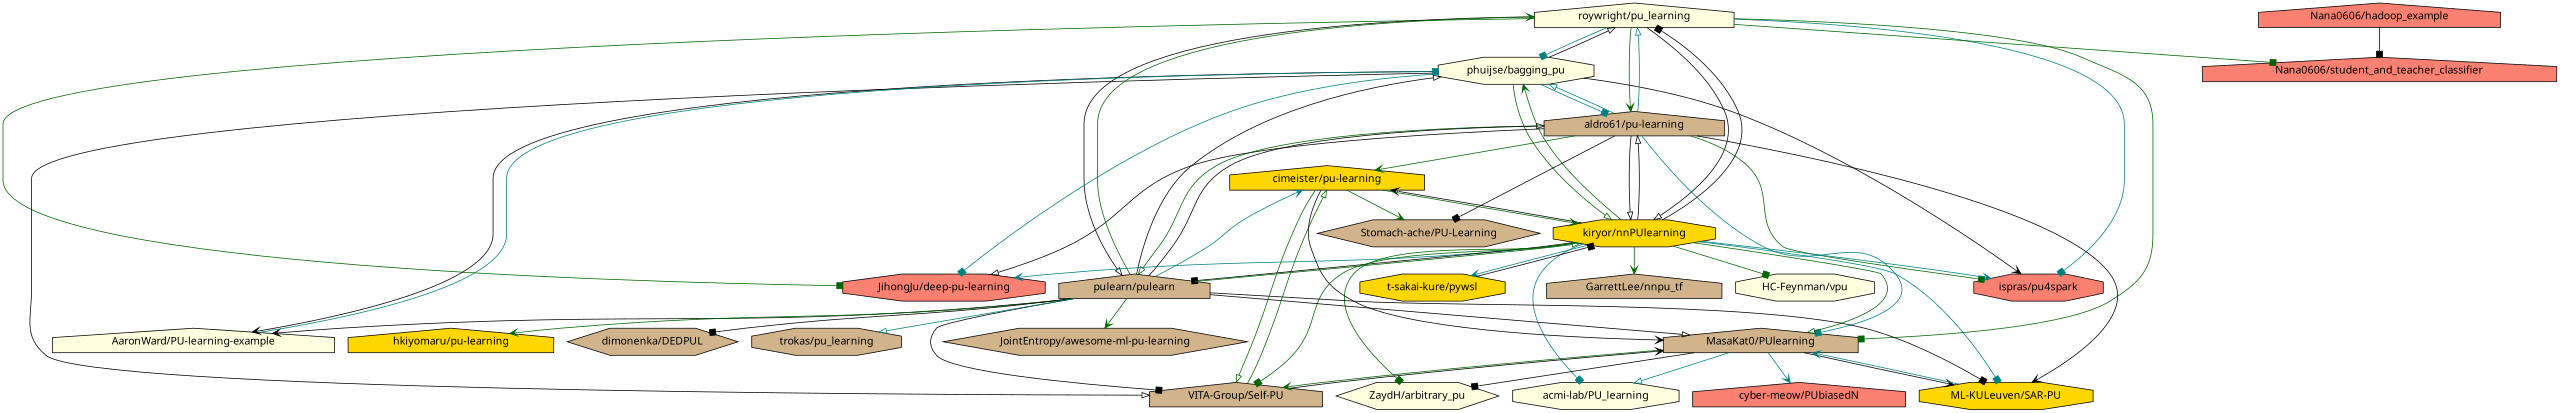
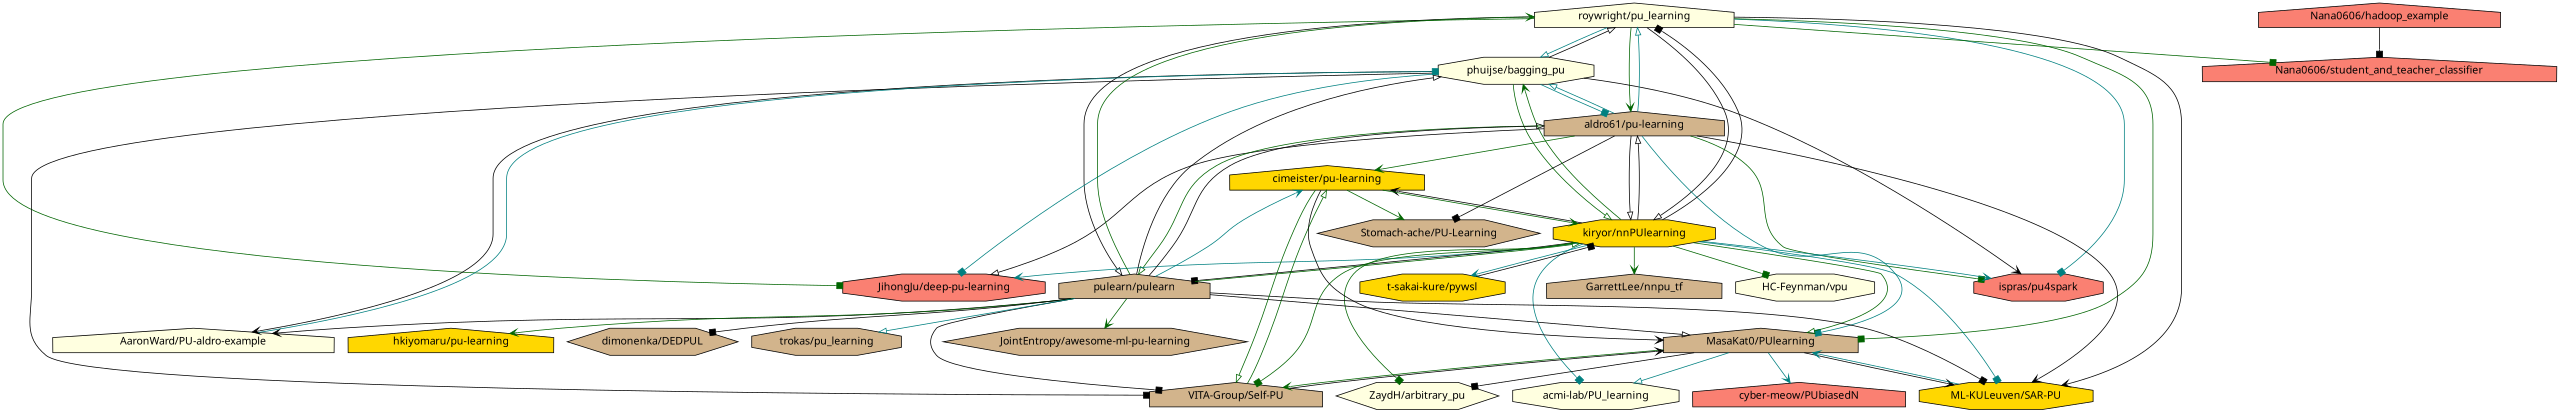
edge "roywright/pu_learning" -> "phuijse/bagging_pu": arrowhead box -> onormal
edge "roywright/pu_learning" -> "ML-KULeuven/SAR-PU": added
edge "phuijse/bagging_pu" -> "VITA-Group/Self-PU": arrowhead onormal -> box
node "AaronWard/PU-learning-example": label "AaronWard/PU-learning-example" -> "AaronWard/PU-aldro-example"
